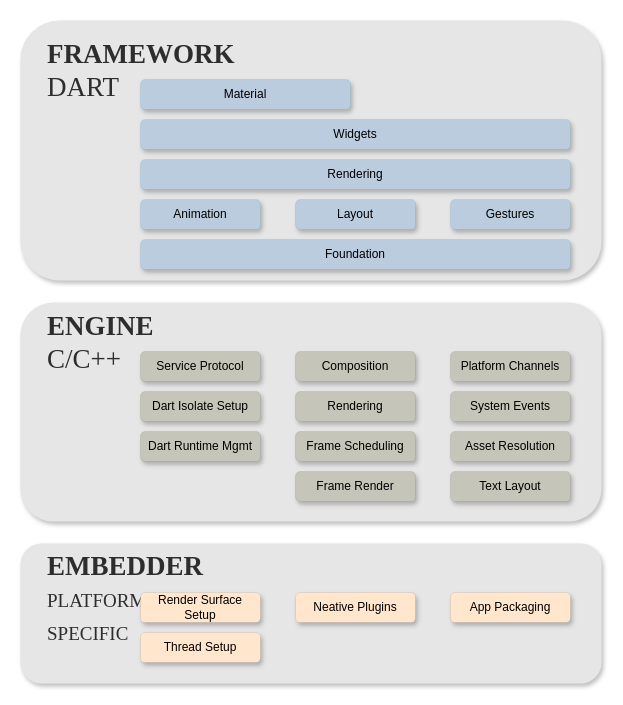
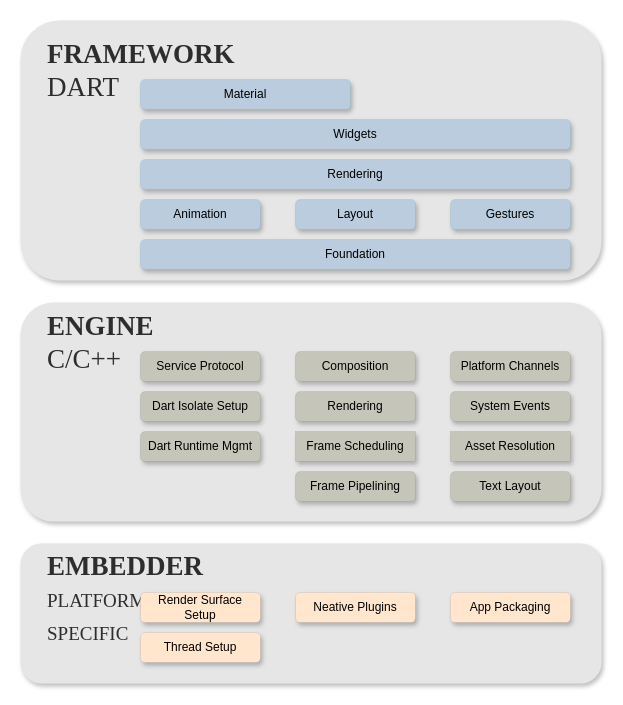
node "Frame Scheduling": shape rounded rectangle -> rectangle
node "Asset Resolution": shape rounded rectangle -> rectangle
node "Frame Render": label "Frame Render" -> "Frame Pipelining"
